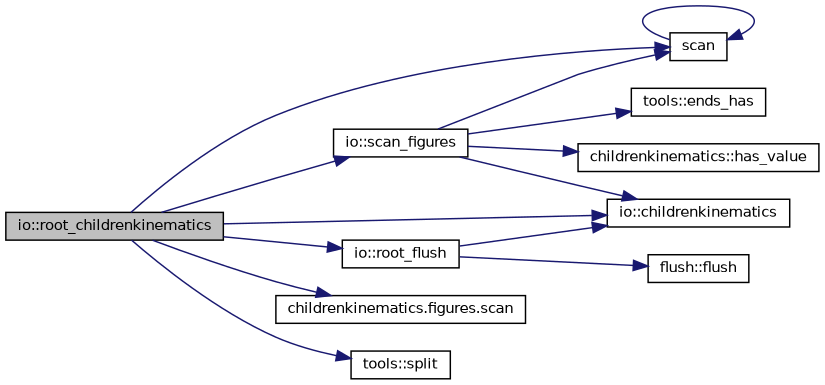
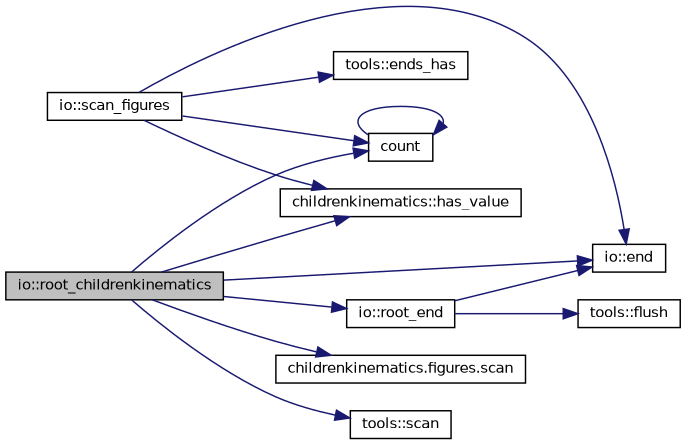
node "scan": label "scan" -> "count"
edge "io::root_childrenkinematics" -> "io::scan_figures": now "io::root_childrenkinematics" -> "childrenkinematics::has_value"
node "io::childrenkinematics": label "io::childrenkinematics" -> "io::end"
node "io::root_flush": label "io::root_flush" -> "io::root_end"
node "flush::flush": label "flush::flush" -> "tools::flush"
node "tools::split": label "tools::split" -> "tools::scan"
